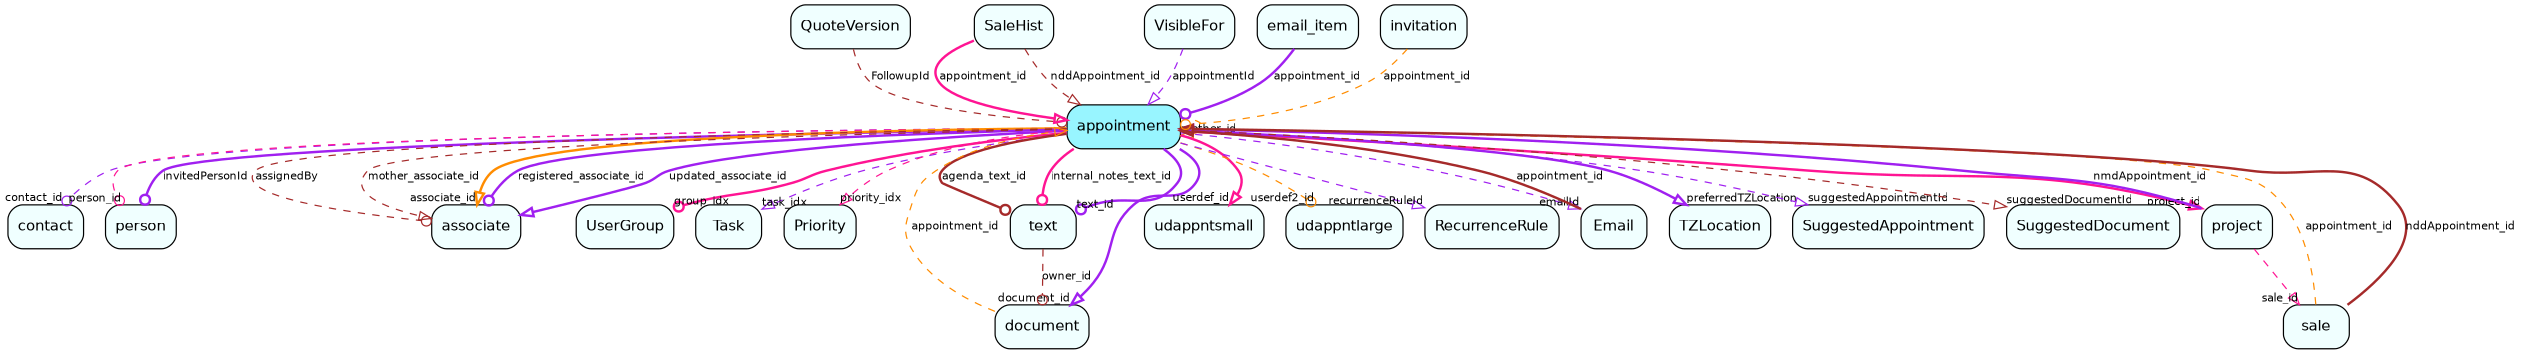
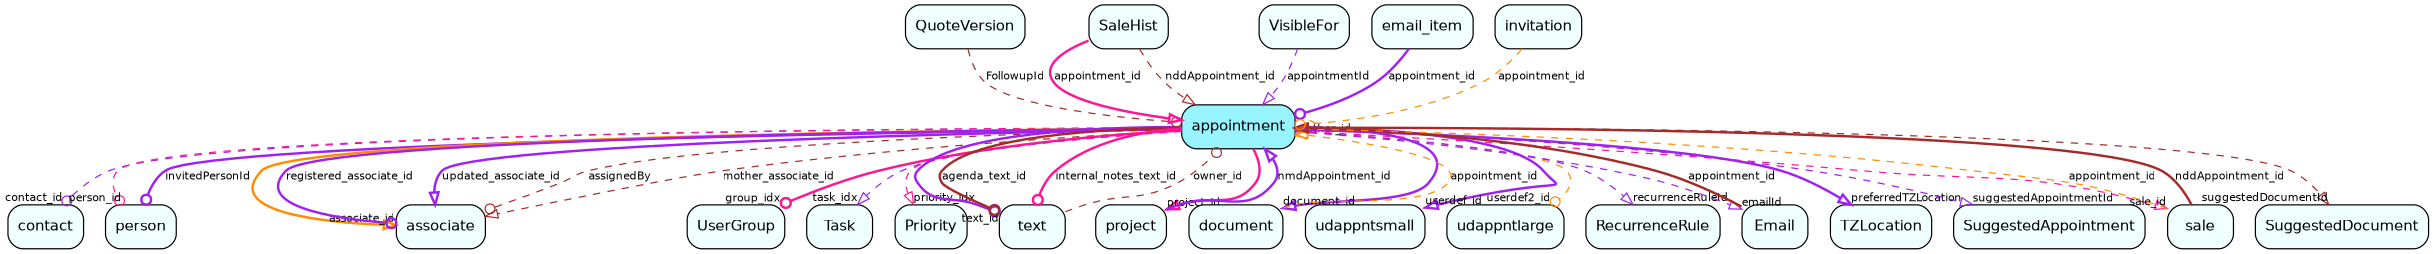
edge "appointment" -> "udappntsmall": color deeppink -> purple
edge "text" -> "document": now "text" -> "appointment"
edge "project" -> "sale": now "appointment" -> "sale"
